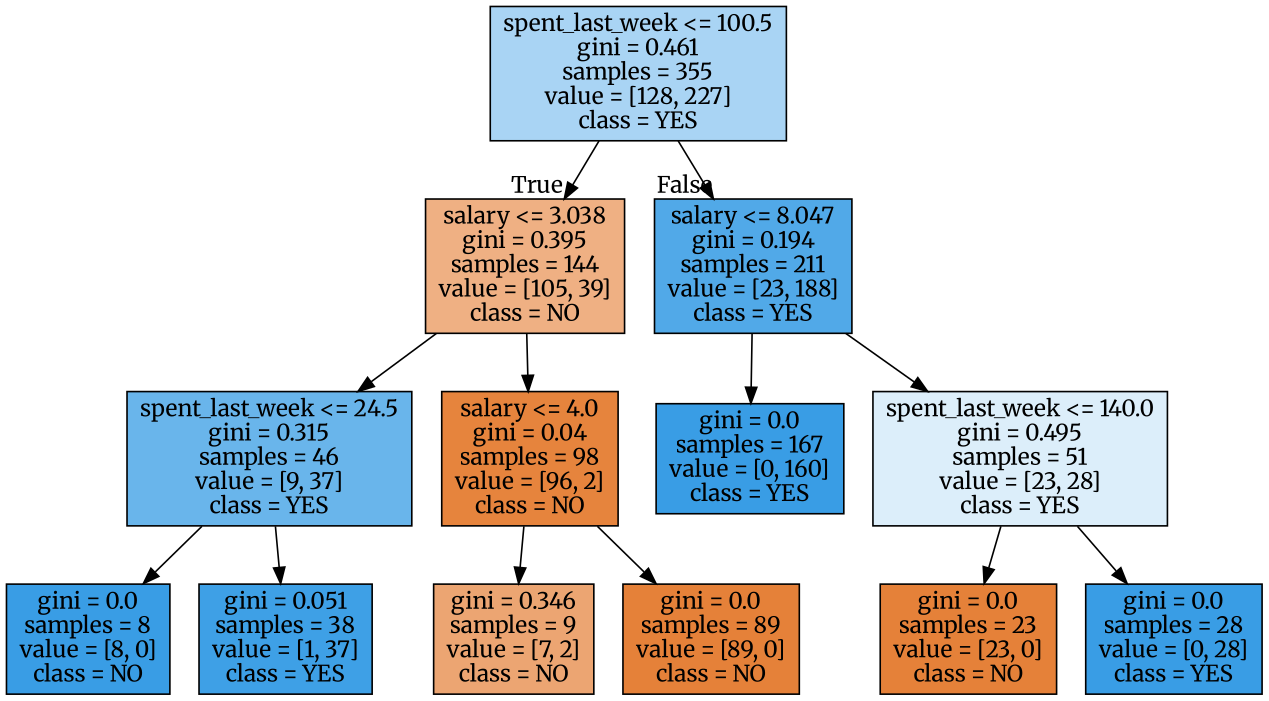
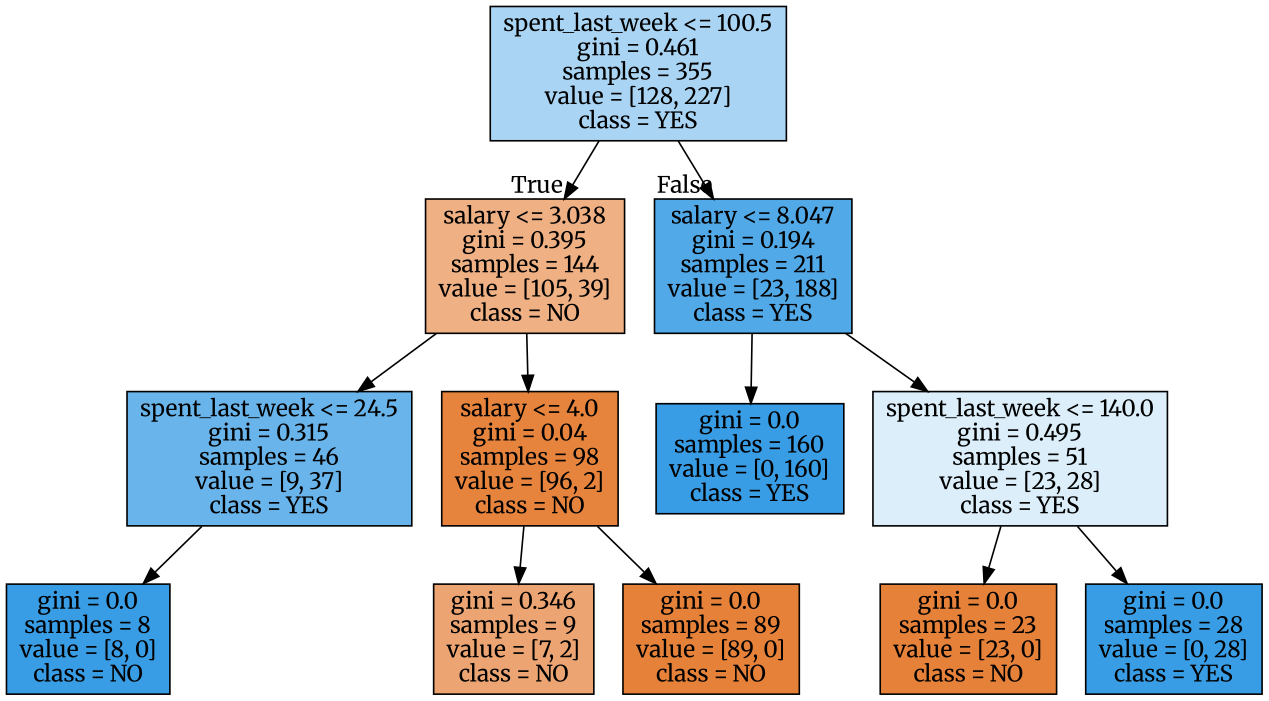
node "gini = 0.0 samples = 167 value = [0, 160] class = YES": label "gini = 0.0 samples = 167 value = [0, 160] class = YES" -> "gini = 0.0 samples = 160 value = [0, 160] class = YES"
node "gini = 0.051 samples = 38 value = [1, 37] class = YES": removed
